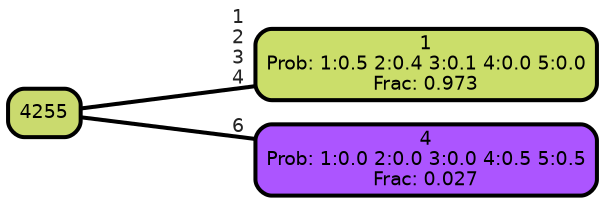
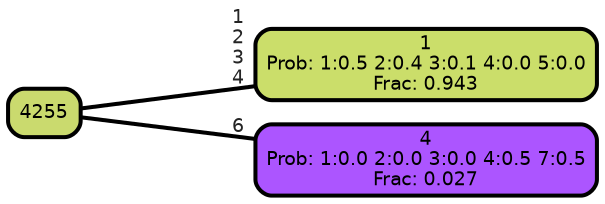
node "1 Prob: 1:0.5 2:0.4 3:0.1 4:0.0 5:0.0 Frac: 0.973": label "1 Prob: 1:0.5 2:0.4 3:0.1 4:0.0 5:0.0 Frac: 0.973" -> "1 Prob: 1:0.5 2:0.4 3:0.1 4:0.0 5:0.0 Frac: 0.943"
node "4 Prob: 1:0.0 2:0.0 3:0.0 4:0.5 5:0.5 Frac: 0.027": label "4 Prob: 1:0.0 2:0.0 3:0.0 4:0.5 5:0.5 Frac: 0.027" -> "4 Prob: 1:0.0 2:0.0 3:0.0 4:0.5 7:0.5 Frac: 0.027"
